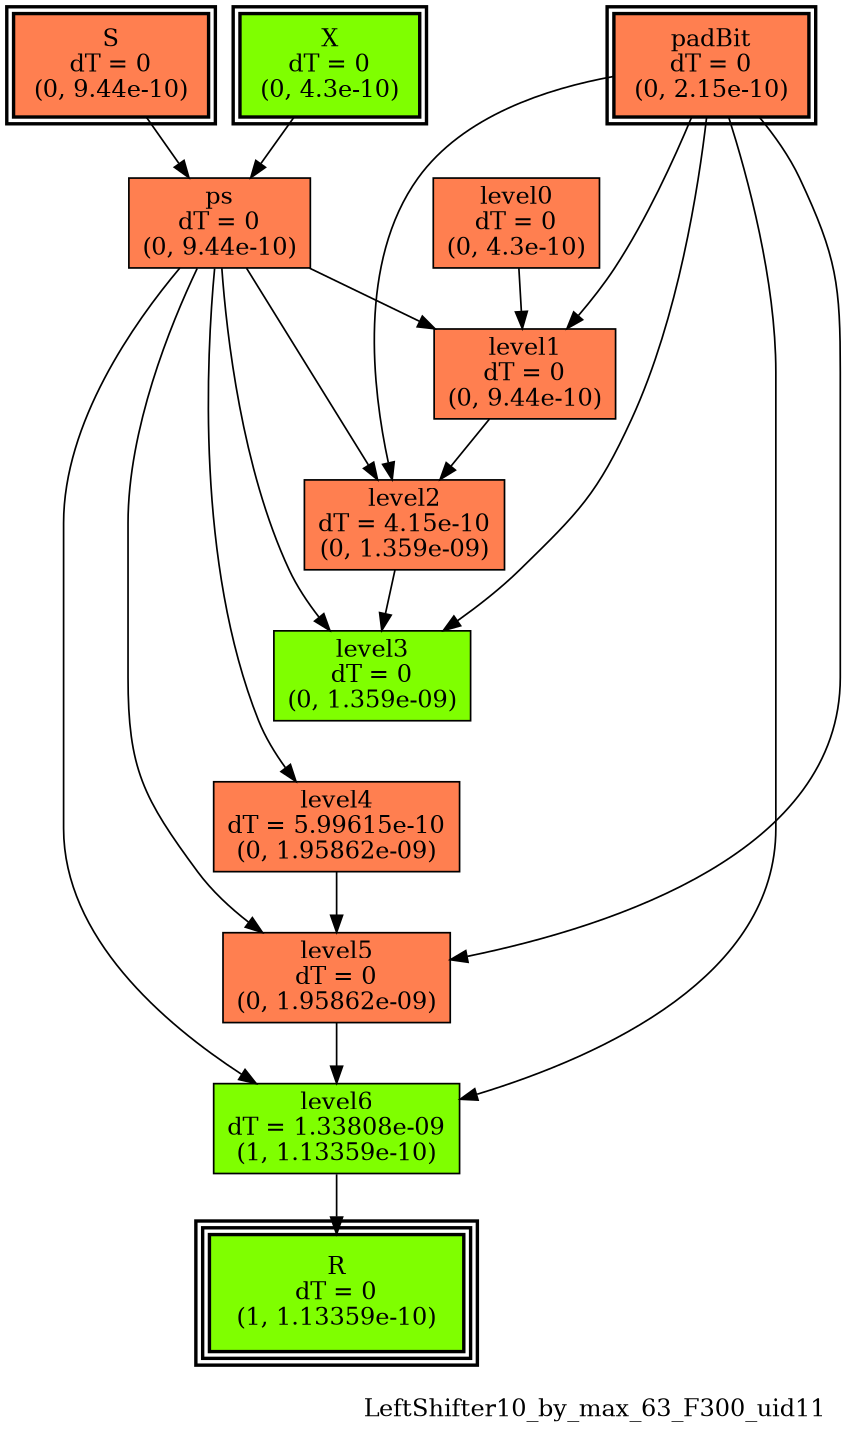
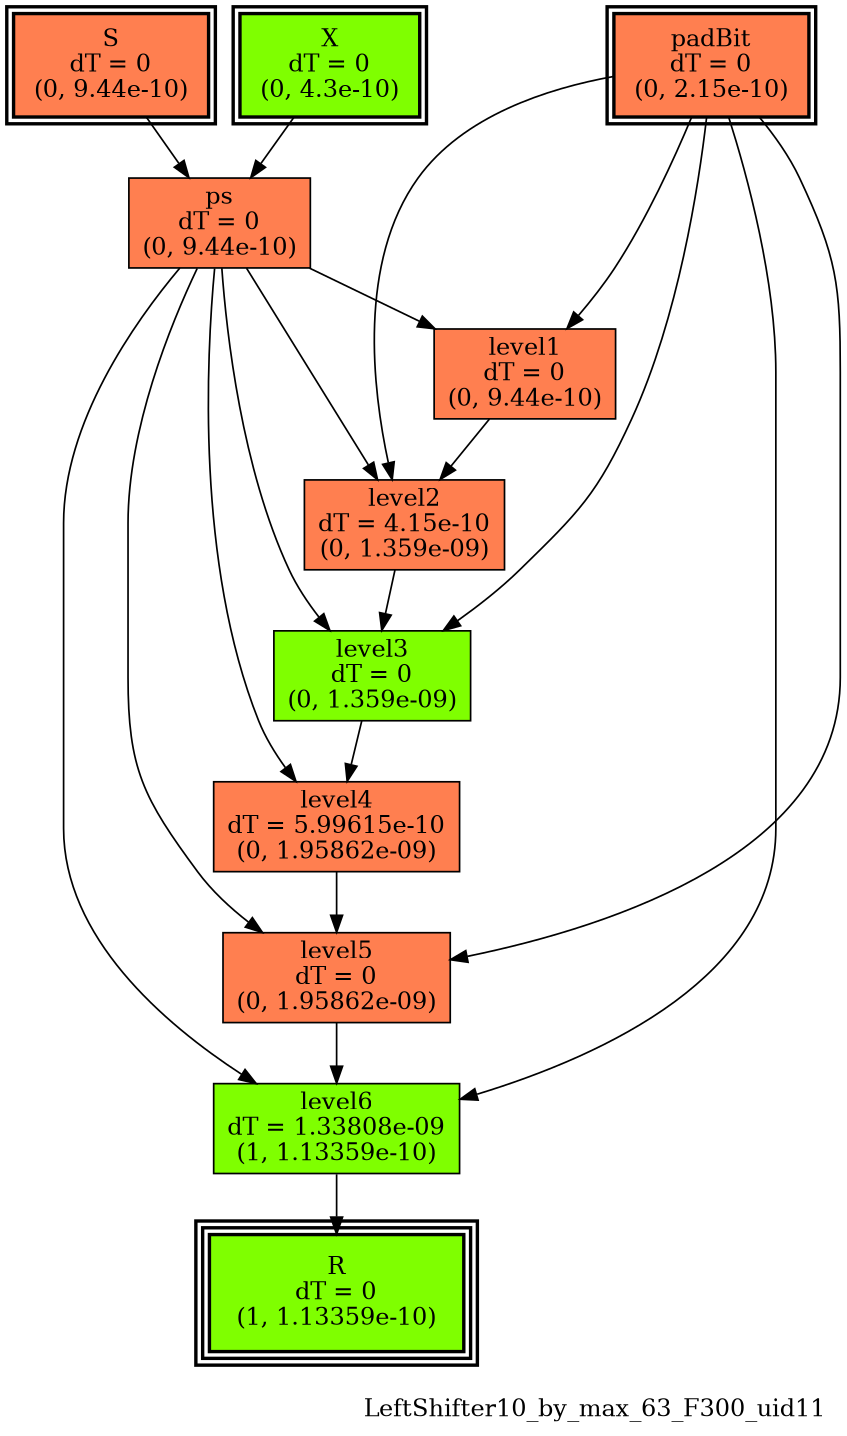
node "level0 dT = 0 (0, 4.3e-10)": removed
edge "level3 dT = 0 (0, 1.359e-09)" -> "level4 dT = 5.99615e-10 (0, 1.95862e-09)": added
